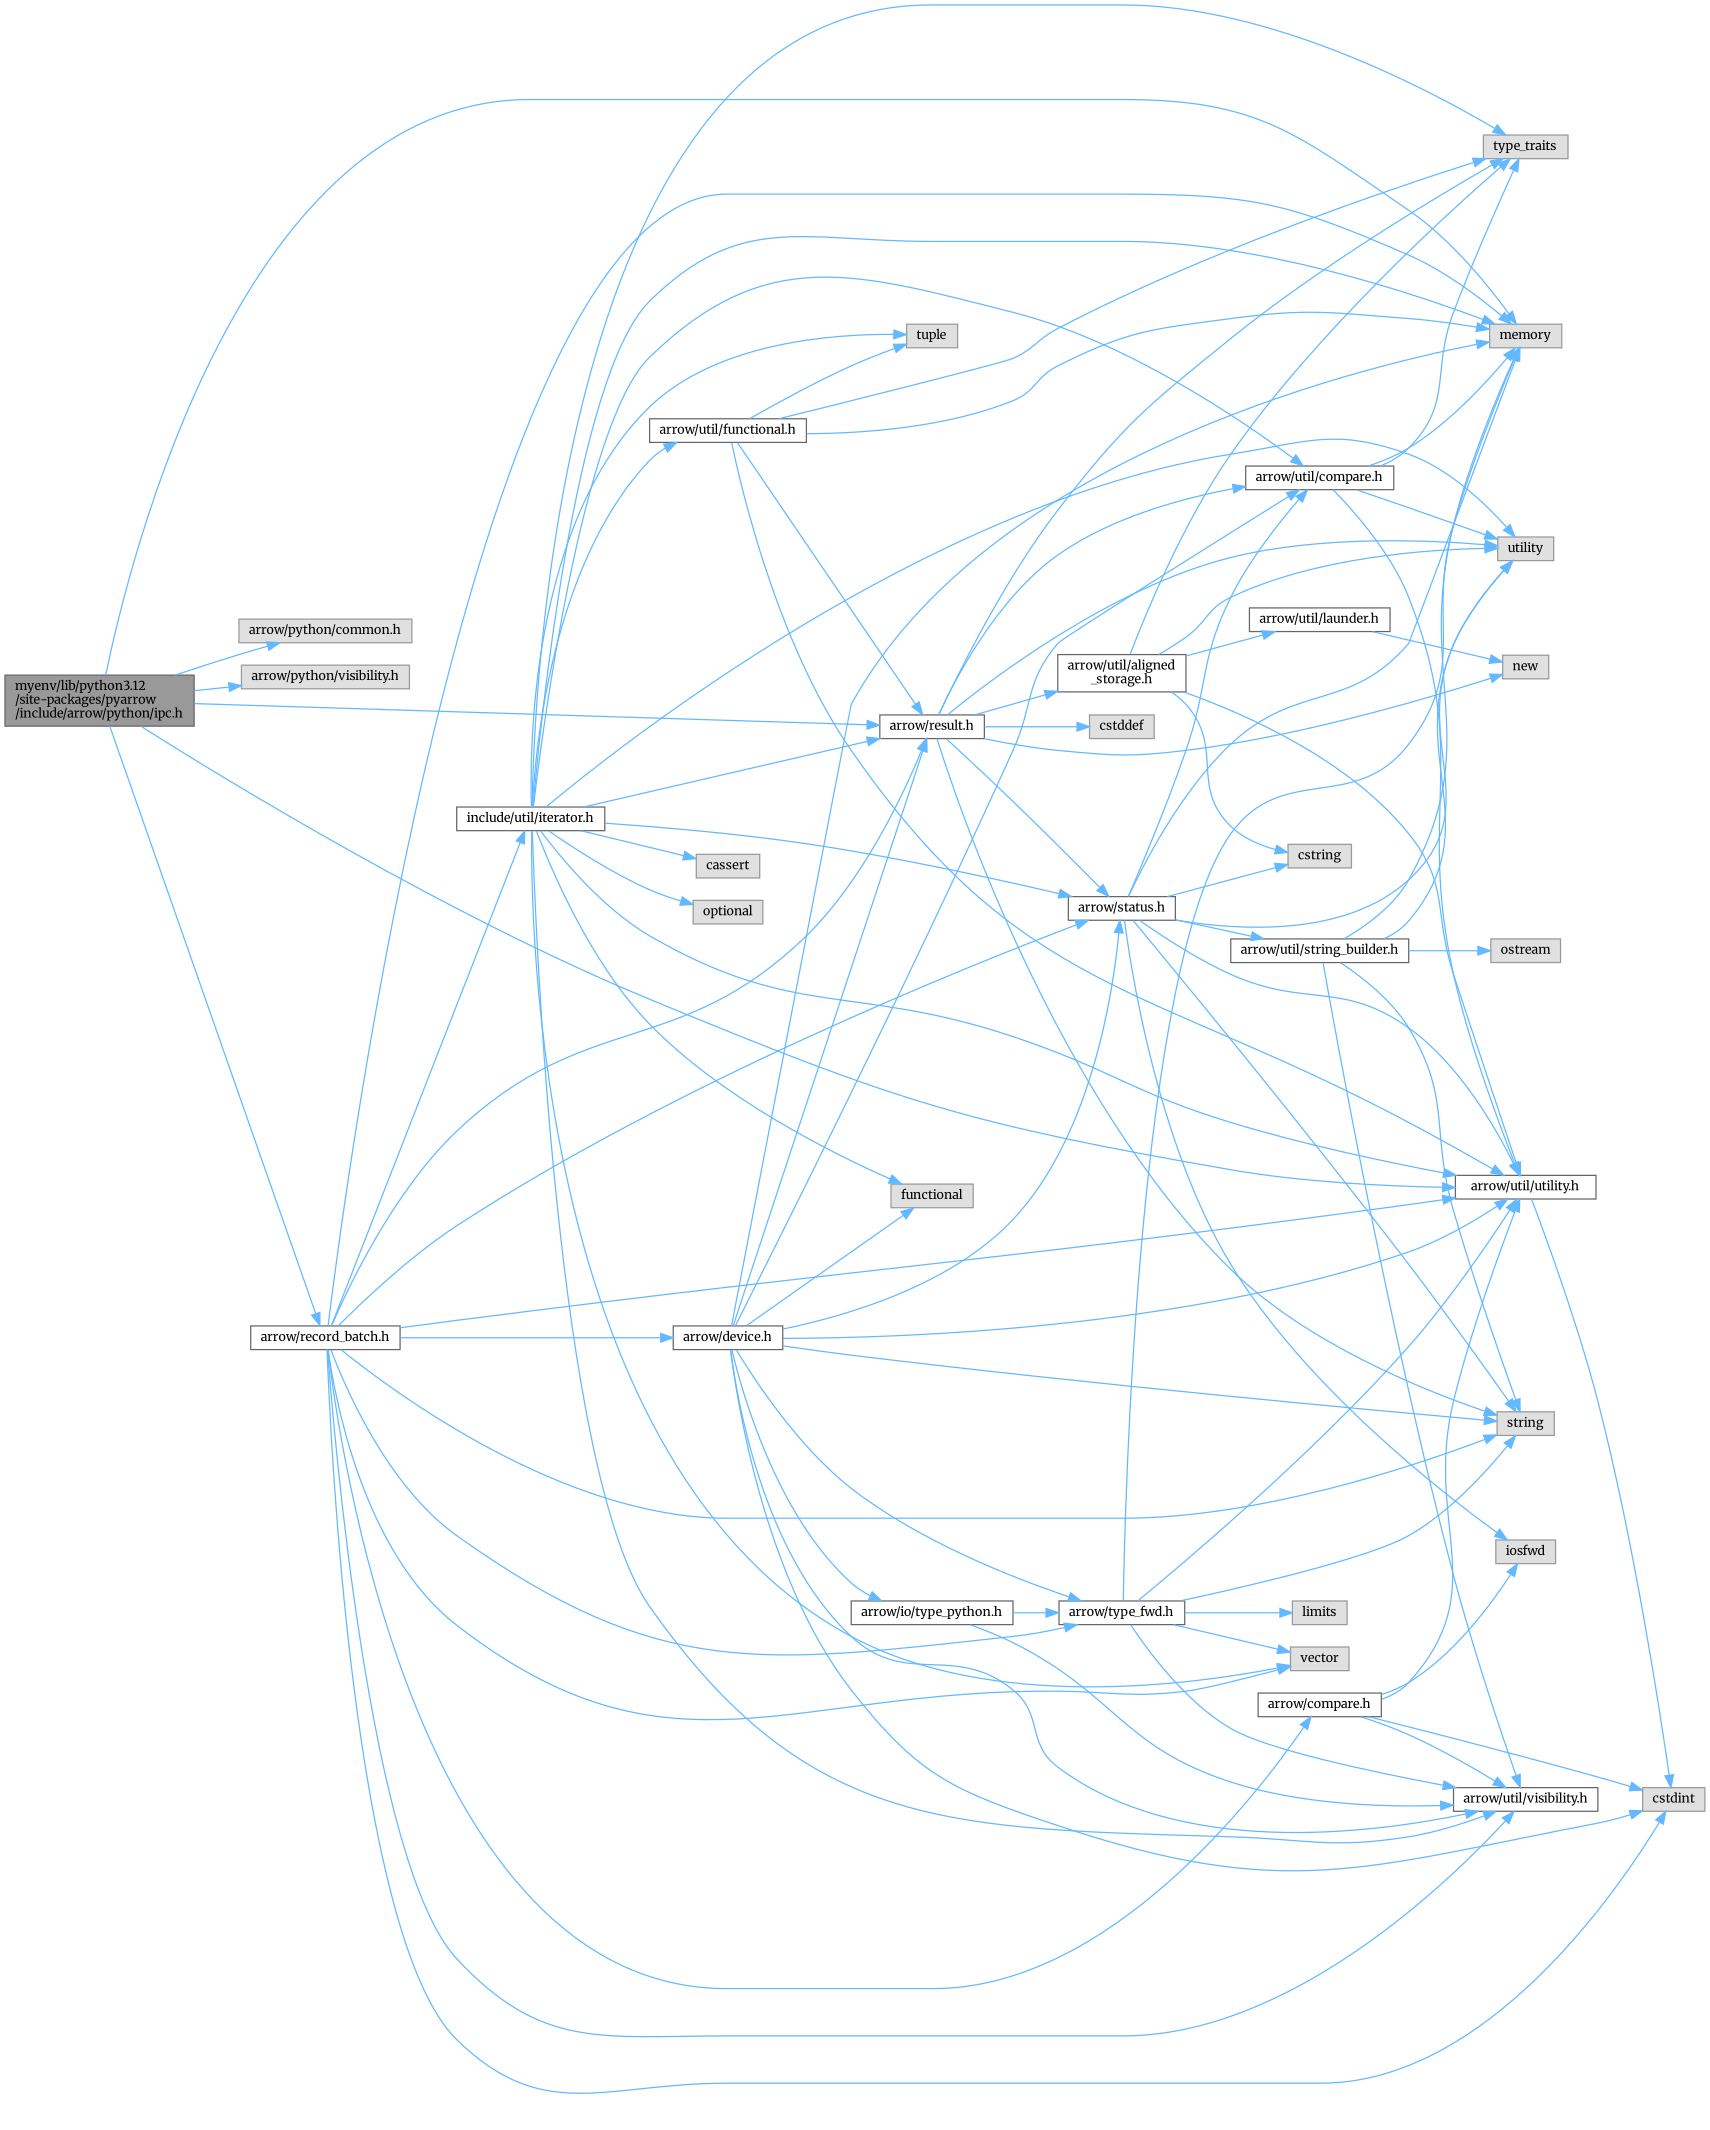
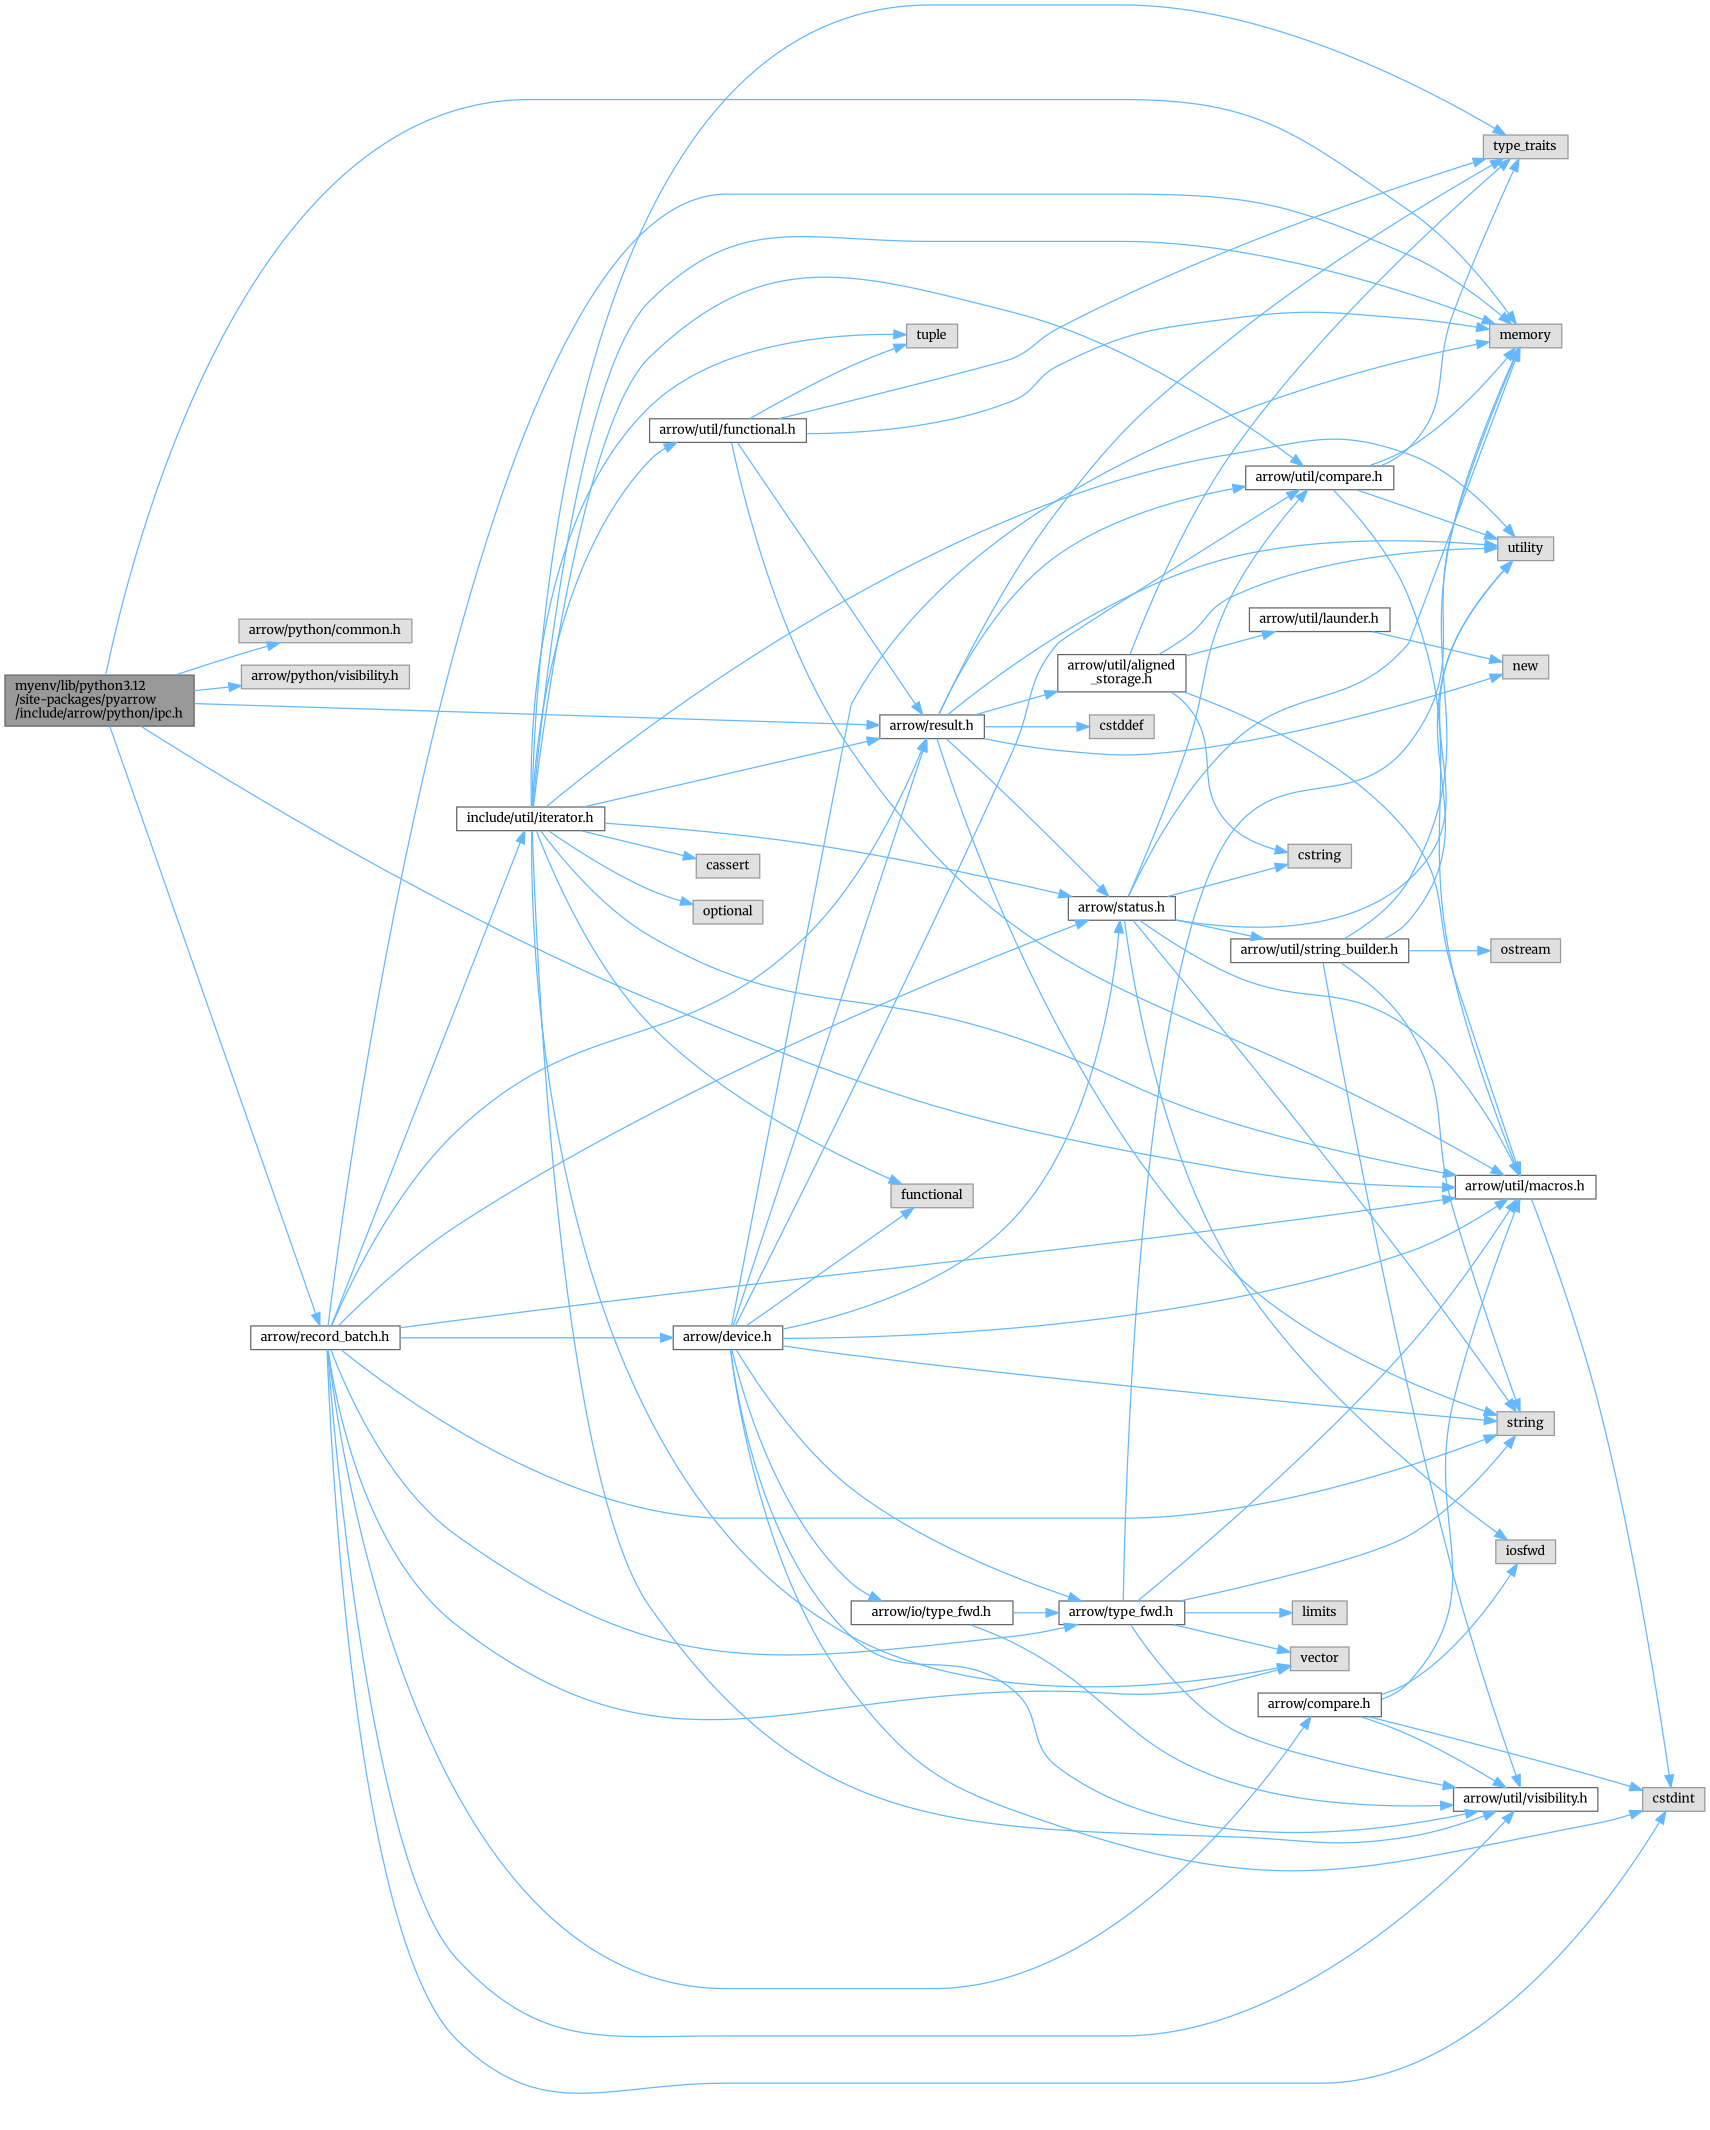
node "arrow/util/utility.h": label "arrow/util/utility.h" -> "arrow/util/macros.h"
node "arrow/io/type_python.h": label "arrow/io/type_python.h" -> "arrow/io/type_fwd.h"
